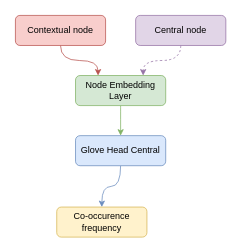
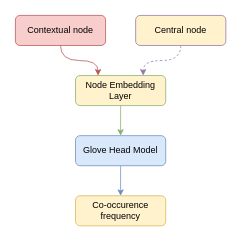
node "Central node": fillcolor #e1d5e7 -> #fff2cc
node "Node Embedding Layer": fillcolor #d5e8d4 -> #fff2cc
node "Glove Head Central": label "Glove Head Central" -> "Glove Head Model"
node "Co-occurence frequency": moved (102, 222) -> (120, 210)
